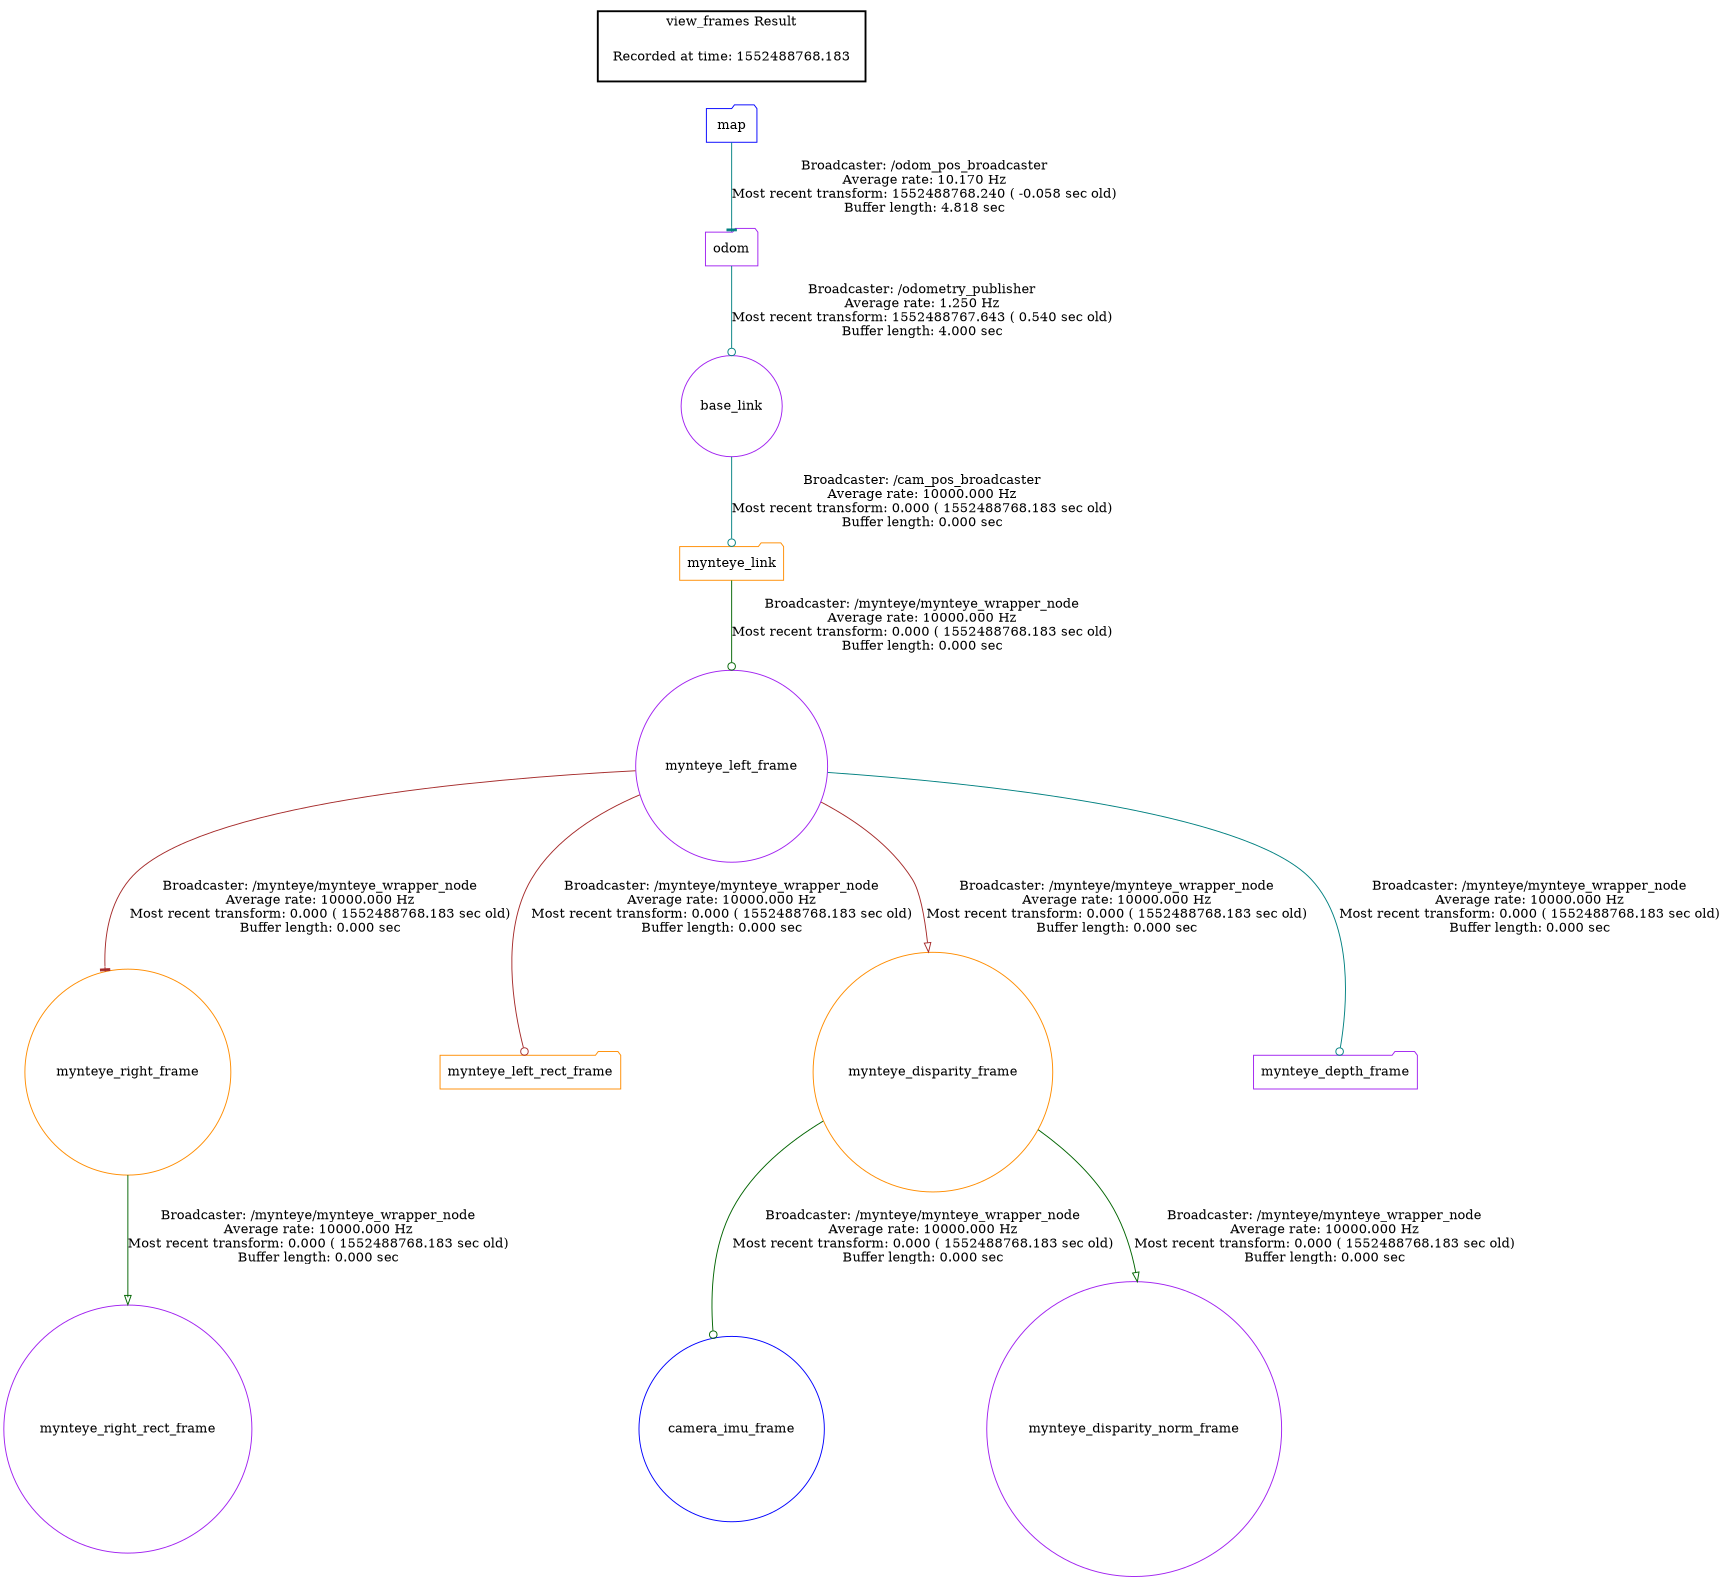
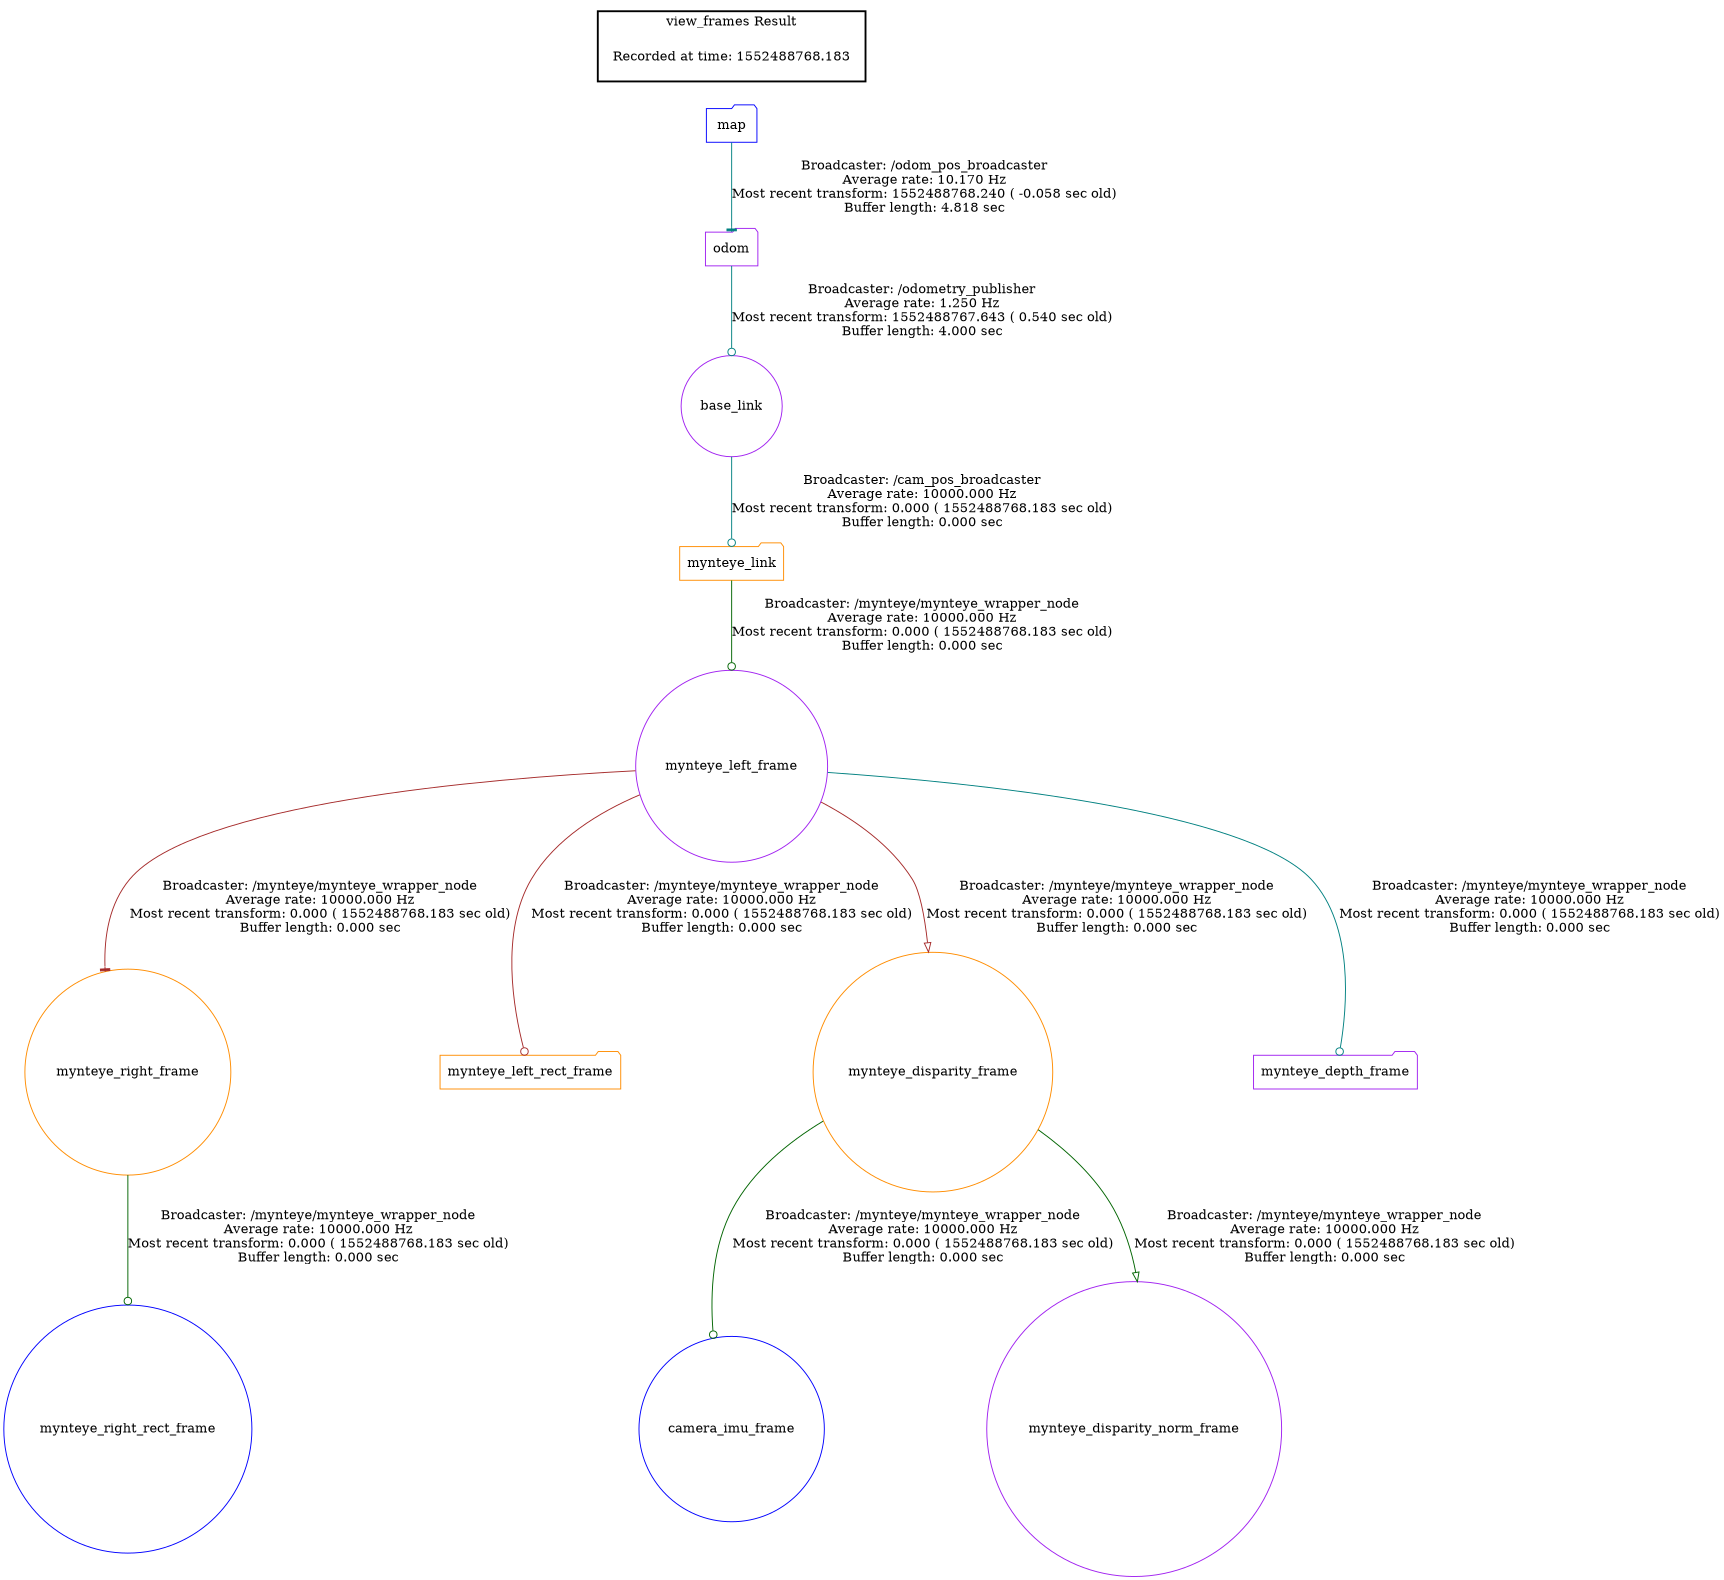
edge "mynteye_right_frame" -> "mynteye_right_rect_frame": arrowhead onormal -> odot
node "mynteye_right_rect_frame": color purple -> blue
